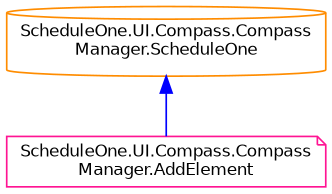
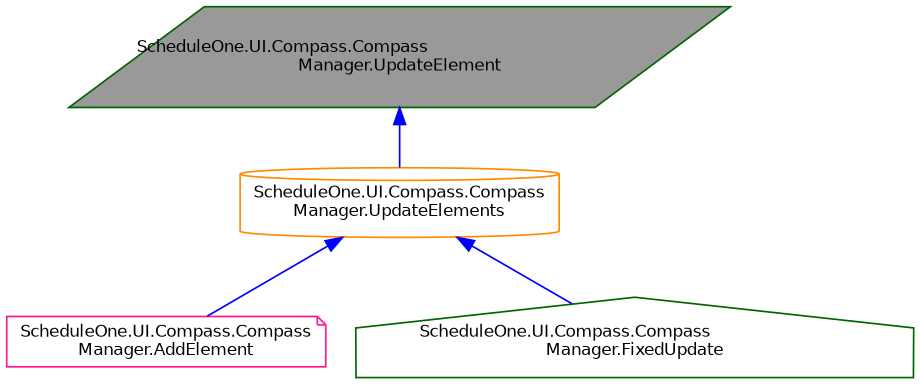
node "ScheduleOne.UI.Compass.Compass Manager.ScheduleOne": label "ScheduleOne.UI.Compass.Compass Manager.ScheduleOne" -> "ScheduleOne.UI.Compass.Compass Manager.UpdateElements"
node "ScheduleOne.UI.Compass.Compass Manager.UpdateElement": added
node "ScheduleOne.UI.Compass.Compass Manager.FixedUpdate": added
